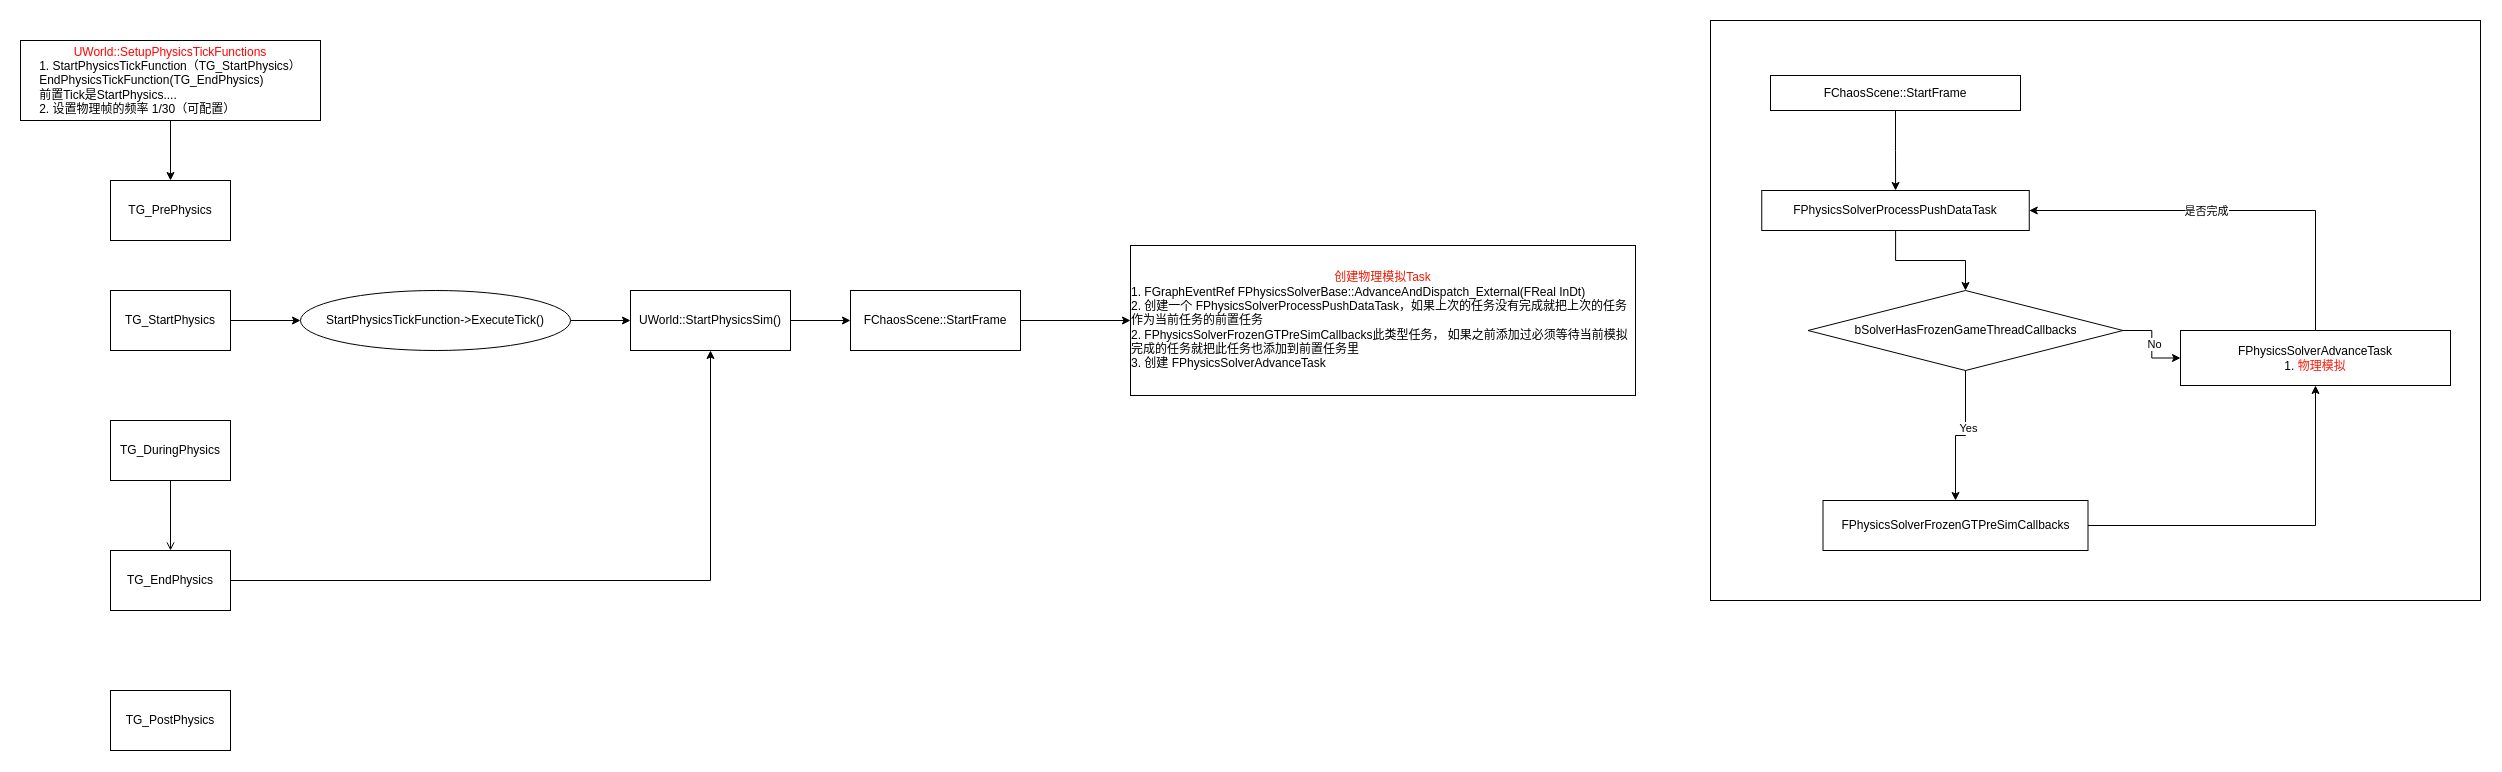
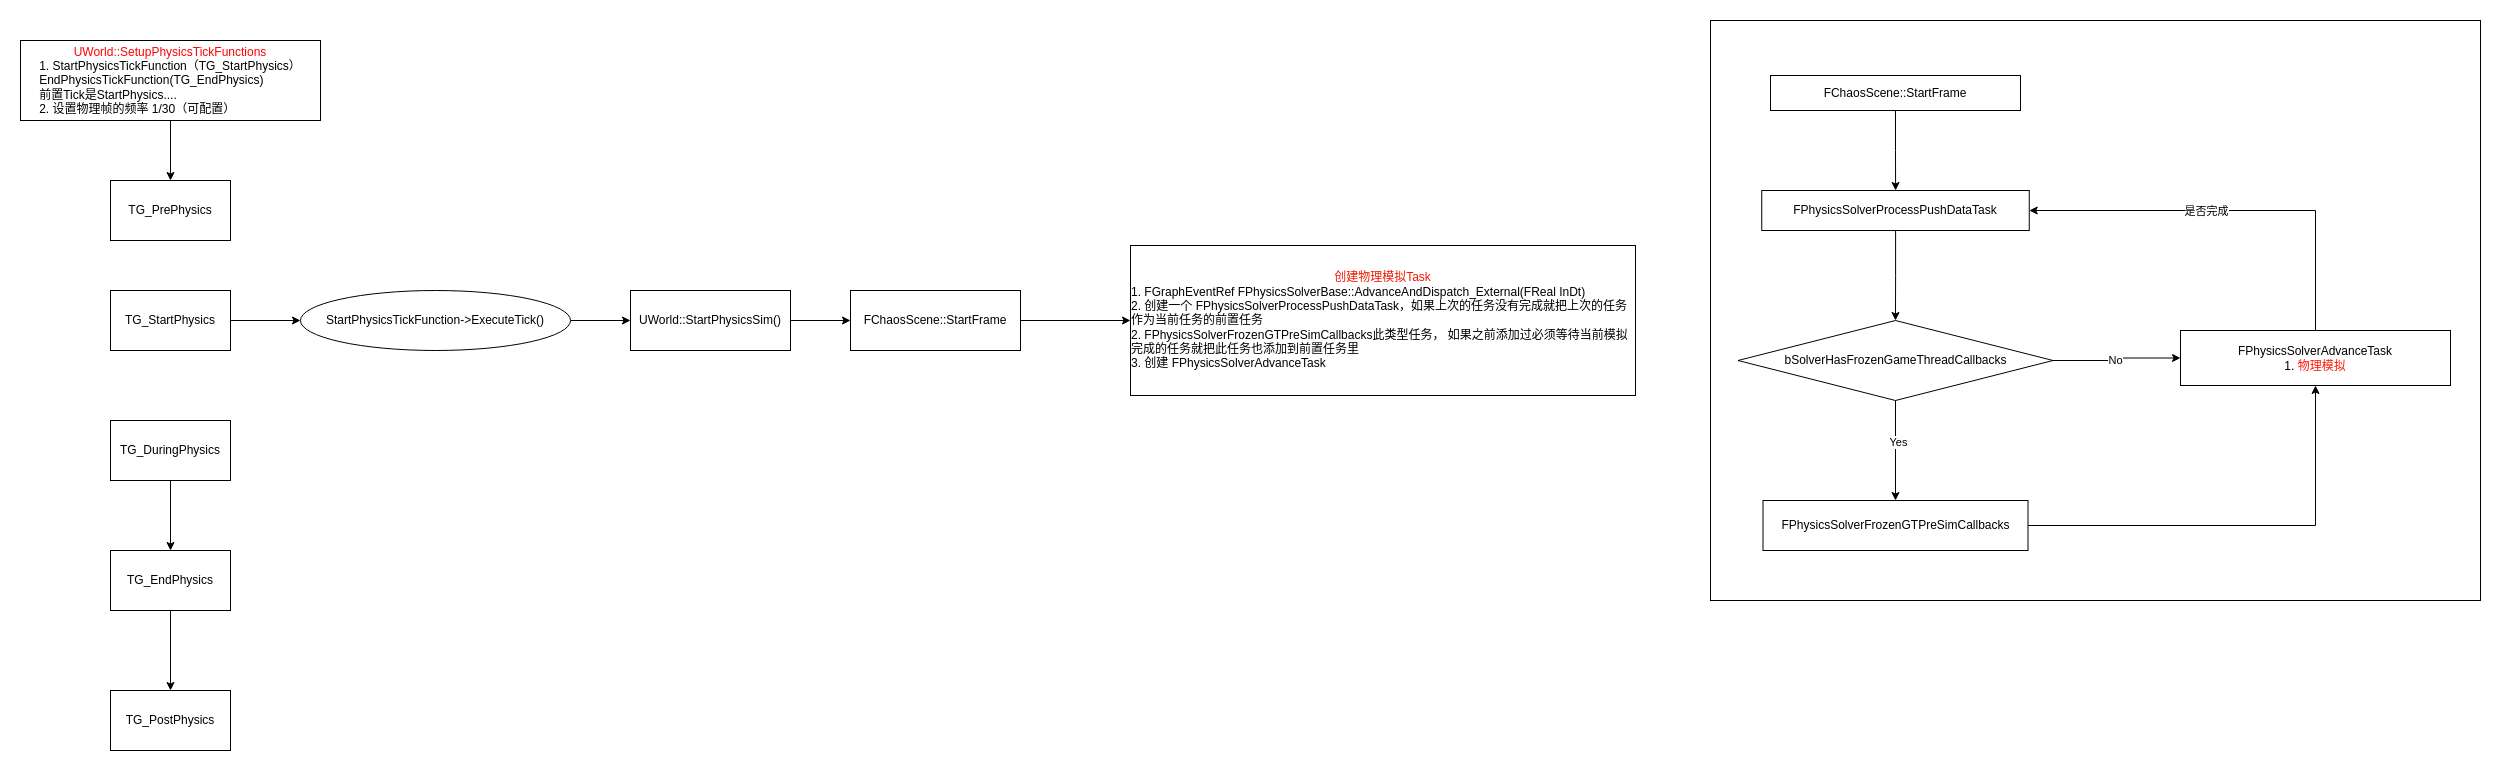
node "bSolverHasFrozenGameThreadCallbacks": moved (1966, 331) -> (1896, 361)
node "FPhysicsSolverFrozenGTPreSimCallbacks": moved (1956, 526) -> (1896, 526)
edge "TG_DuringPhysics" -> "TG_EndPhysics": arrowhead open -> classic
edge "TG_EndPhysics" -> "UWorld::StartPhysicsSim()": now "TG_EndPhysics" -> "TG_PostPhysics"
